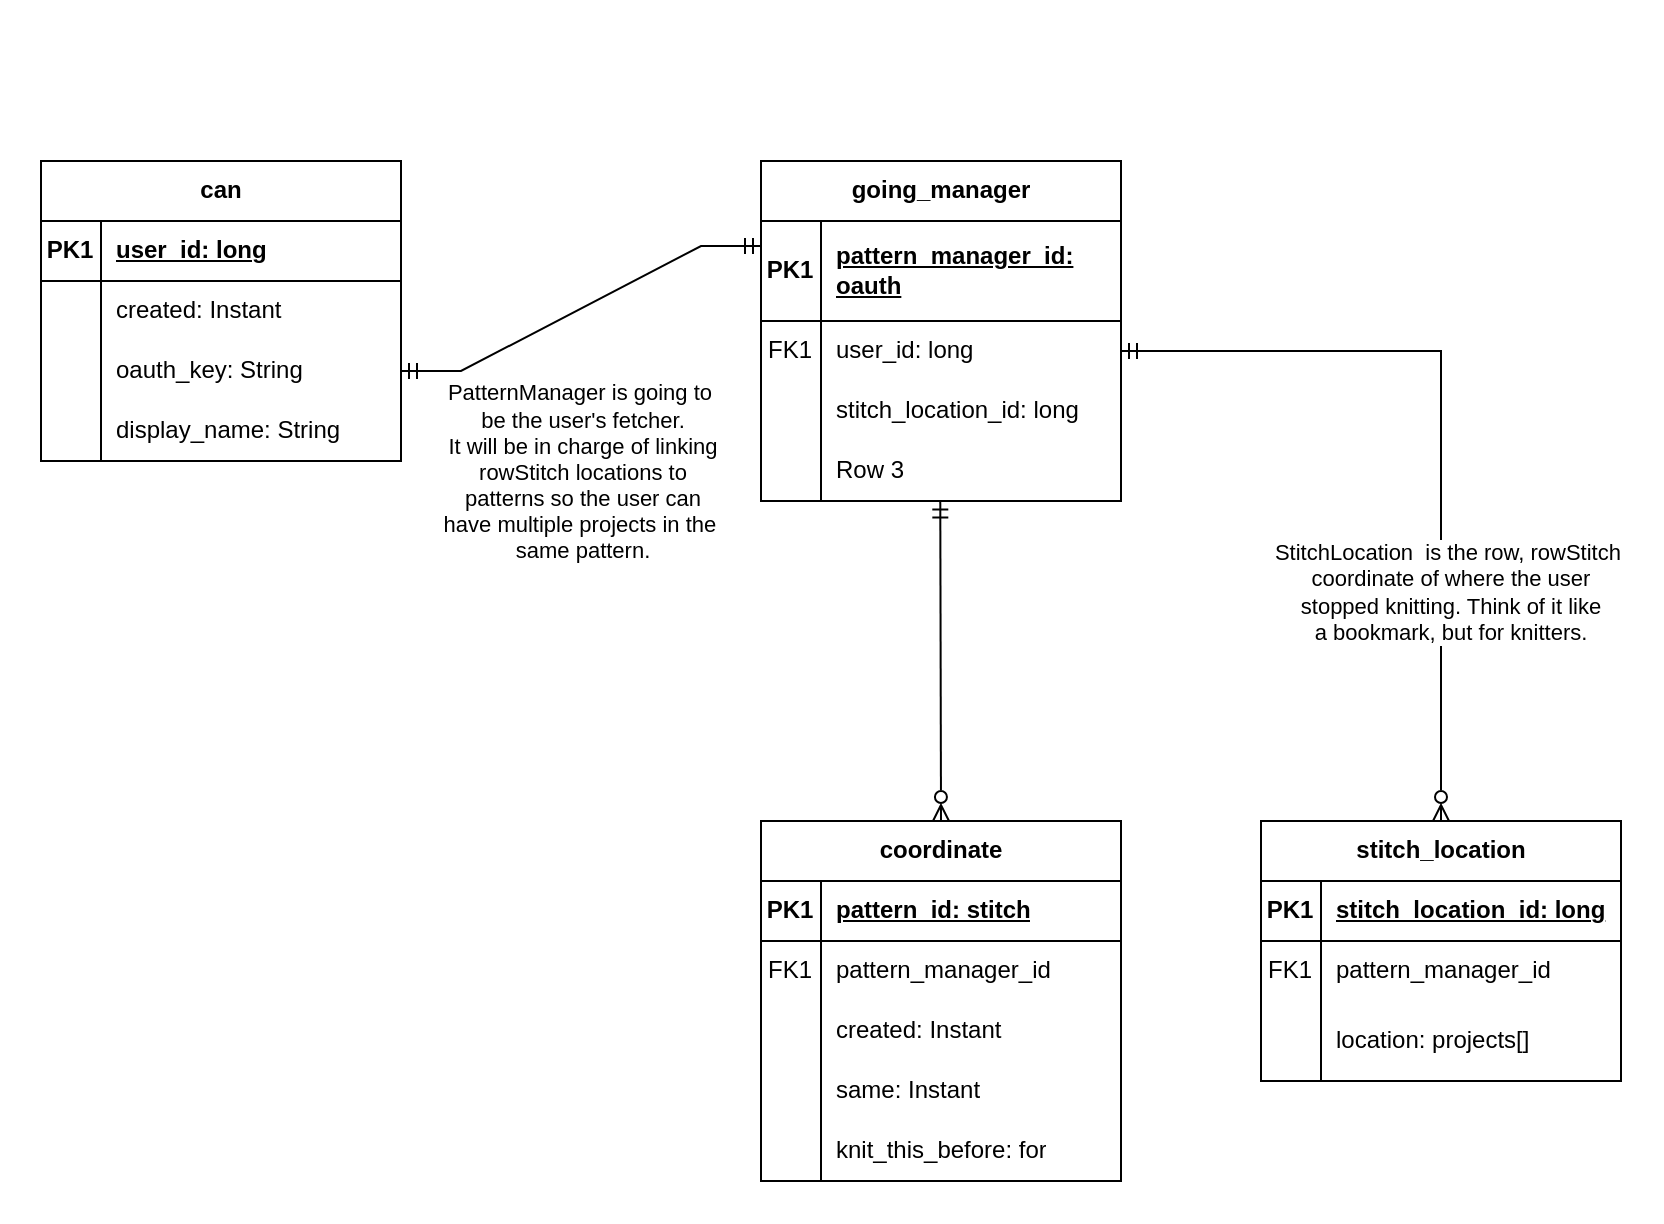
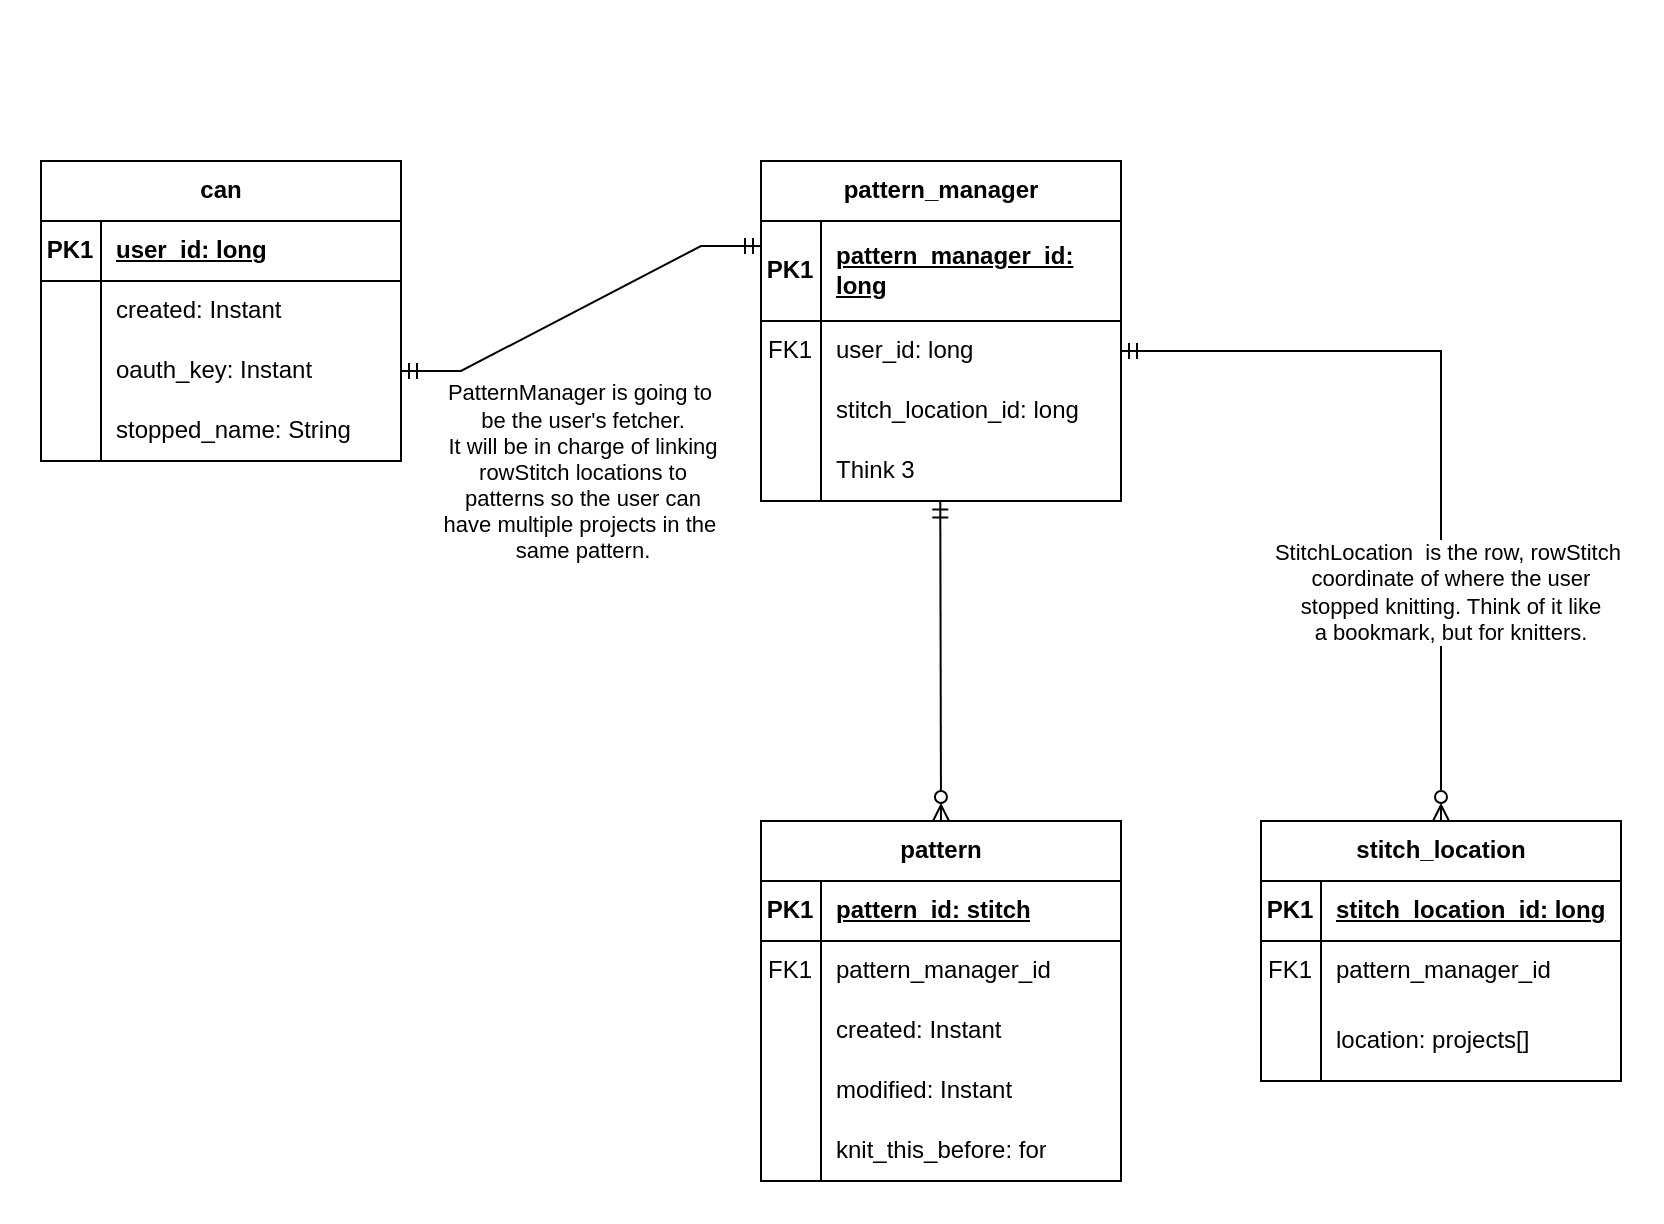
node "going_manager": label "going_manager" -> "pattern_manager"
node "pattern_manager_id: oauth": label "pattern_manager_id: oauth" -> "pattern_manager_id: long"
node "oauth_key: String": label "oauth_key: String" -> "oauth_key: Instant"
node "display_name: String": label "display_name: String" -> "stopped_name: String"
node "Row 3": label "Row 3" -> "Think 3"
node "coordinate": label "coordinate" -> "pattern"
node "same: Instant": label "same: Instant" -> "modified: Instant"
